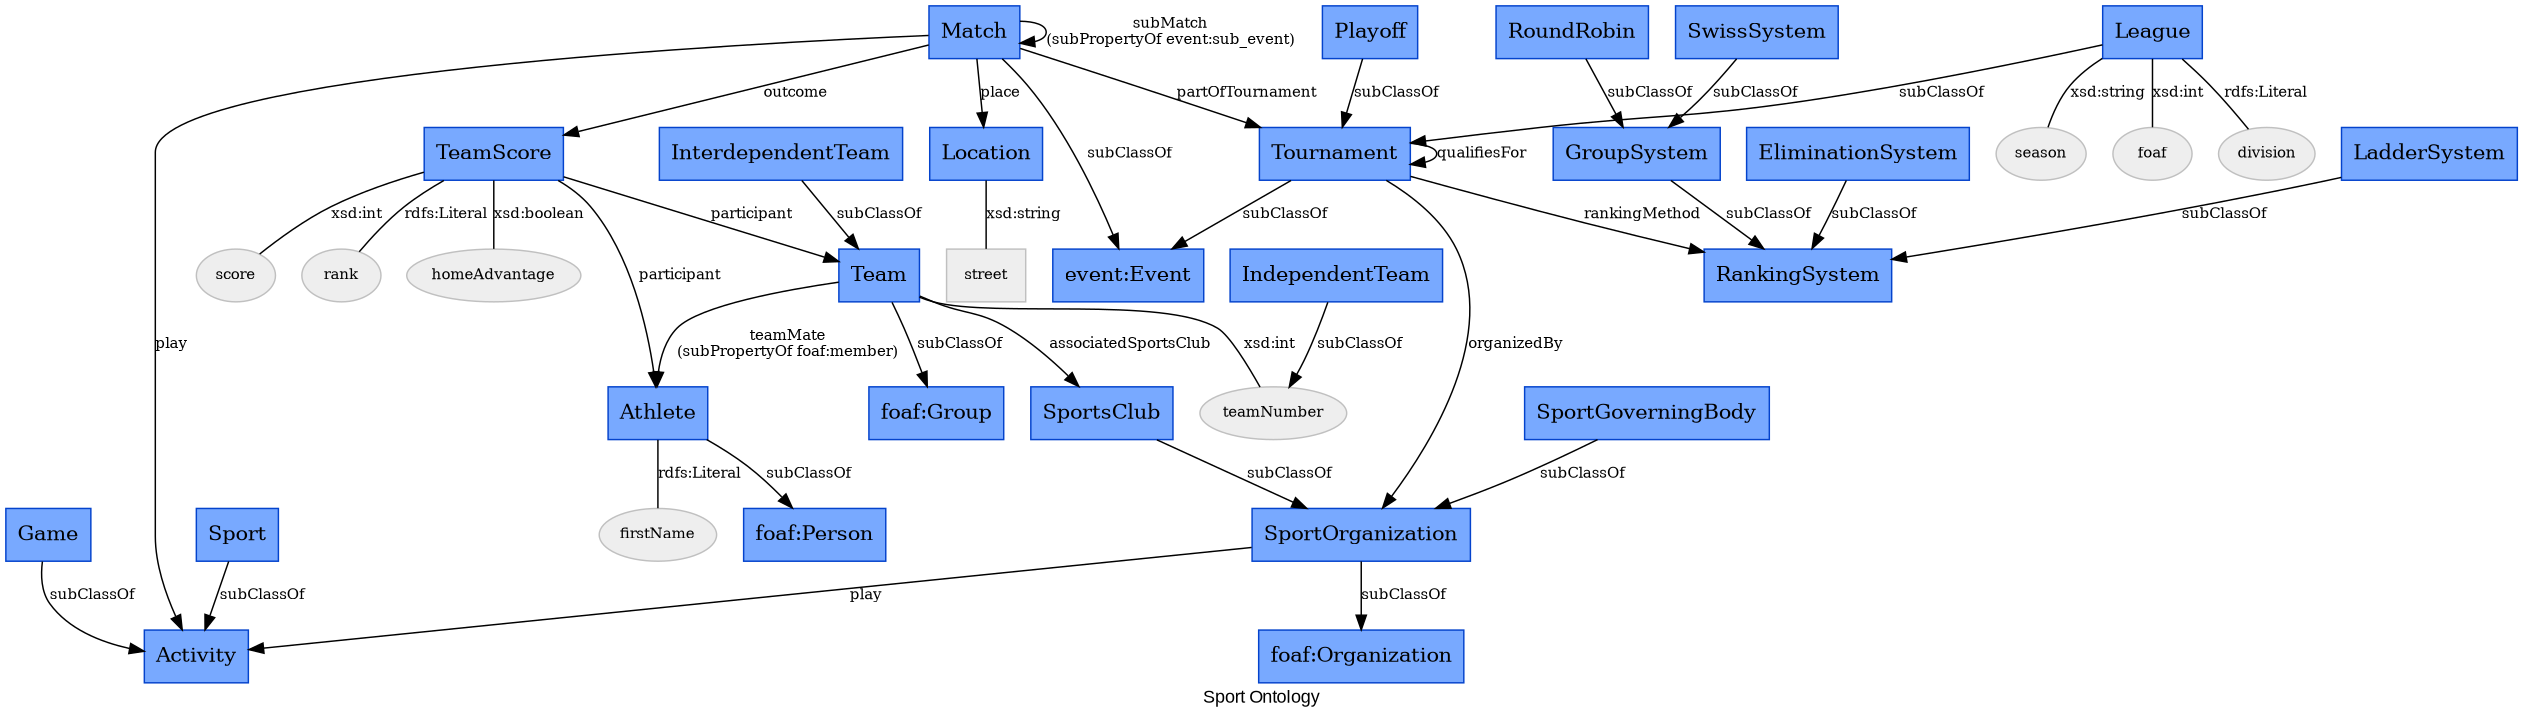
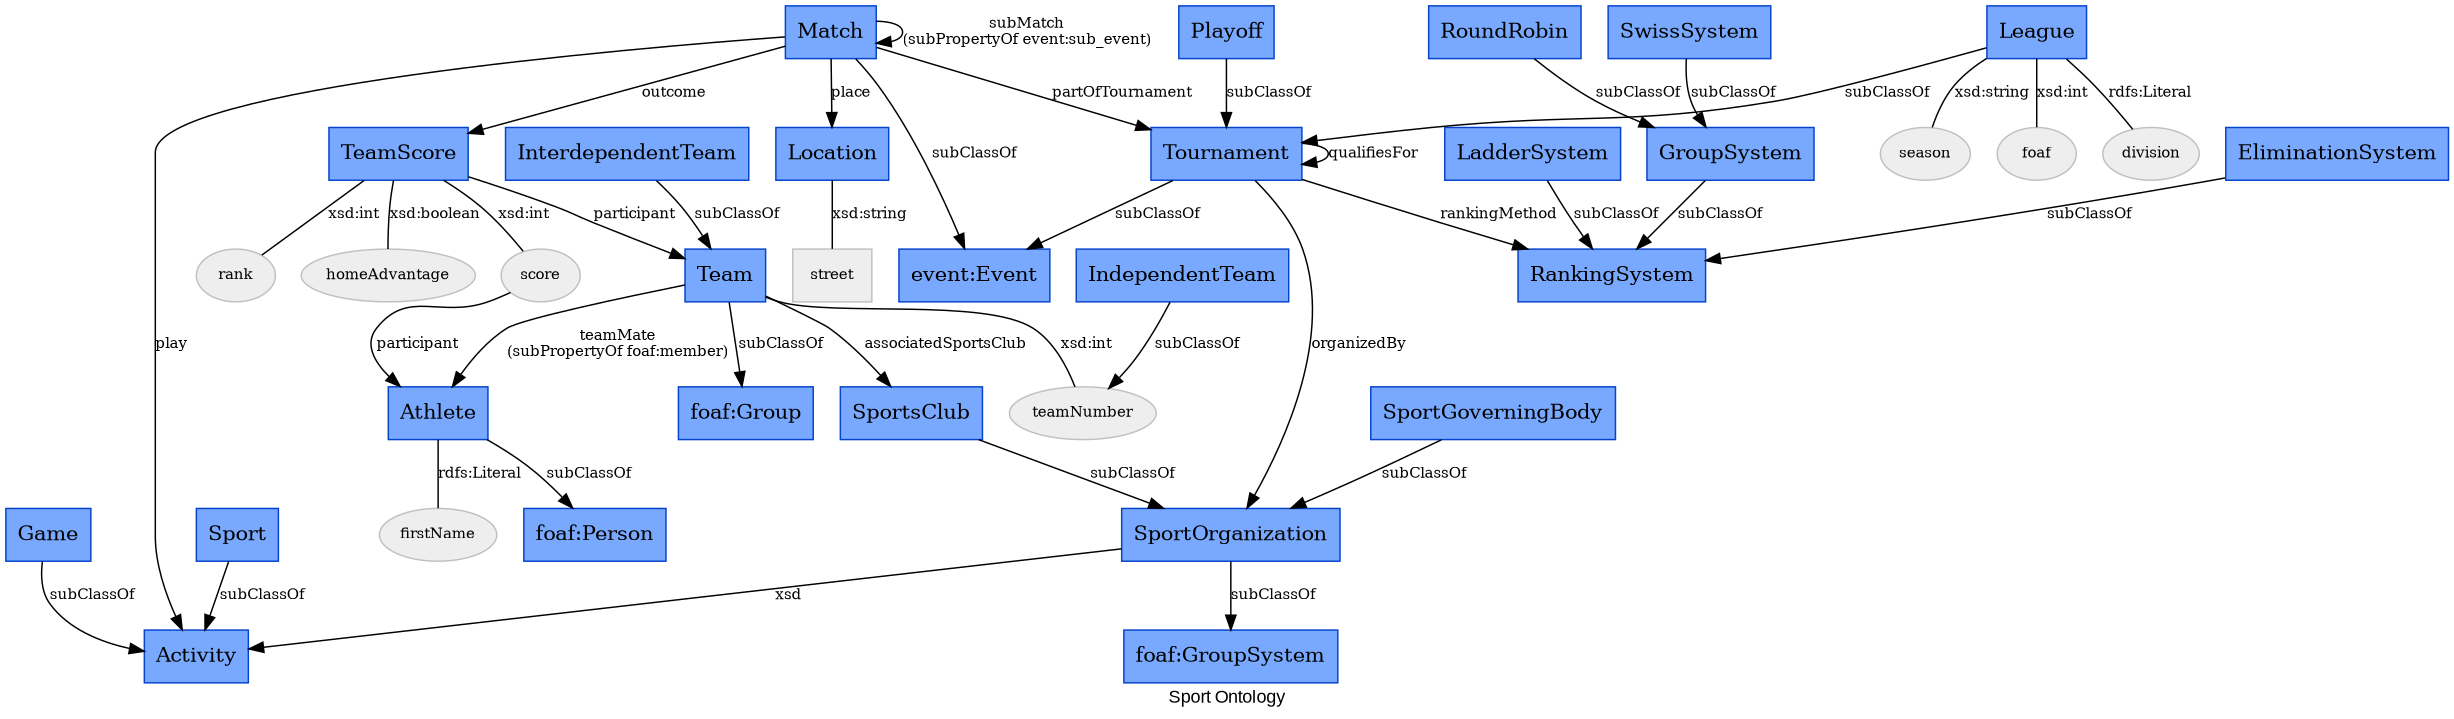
edge "TeamScore" -- "rank": label "rdfs:Literal" -> "xsd:int"
edge "TeamScore" -> "Athlete": now "score" -> "Athlete"
edge "SportOrganization" -> "Activity": label "play" -> "xsd"
node "foaf:Organization": label "foaf:Organization" -> "foaf:GroupSystem"
